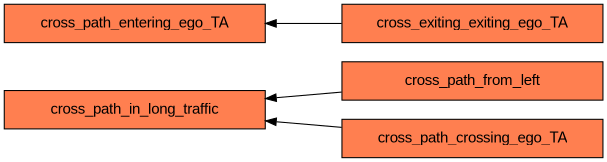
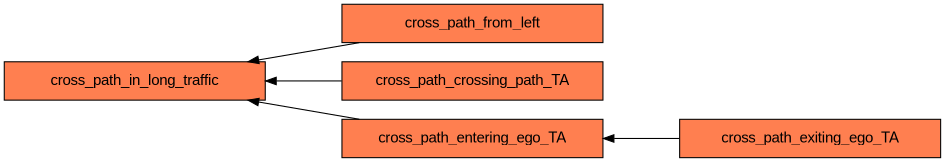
node "cross_exiting_exiting_ego_TA": label "cross_exiting_exiting_ego_TA" -> "cross_path_exiting_ego_TA"
edge "cross_path_entering_ego_TA" -> "cross_path_in_long_traffic": added
node "cross_path_crossing_ego_TA": label "cross_path_crossing_ego_TA" -> "cross_path_crossing_path_TA"
